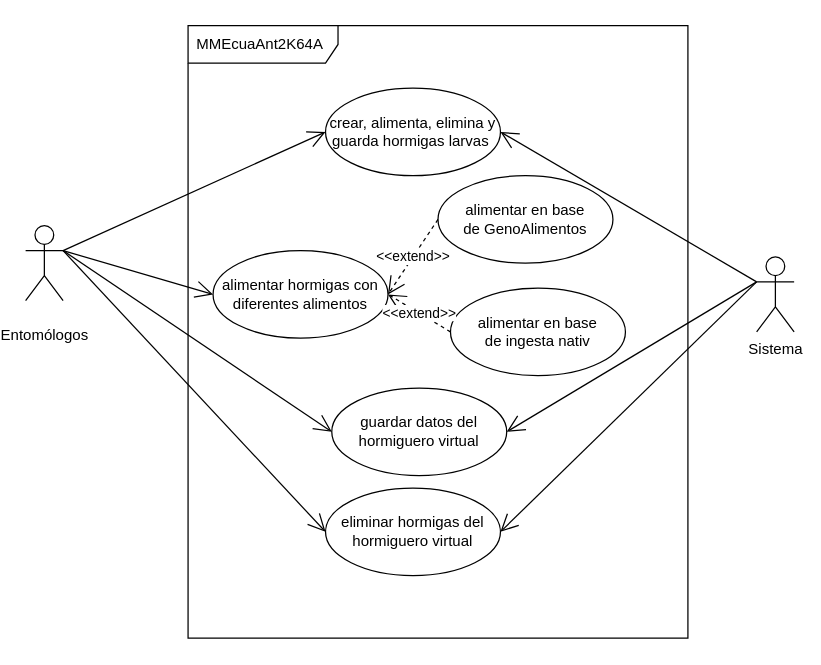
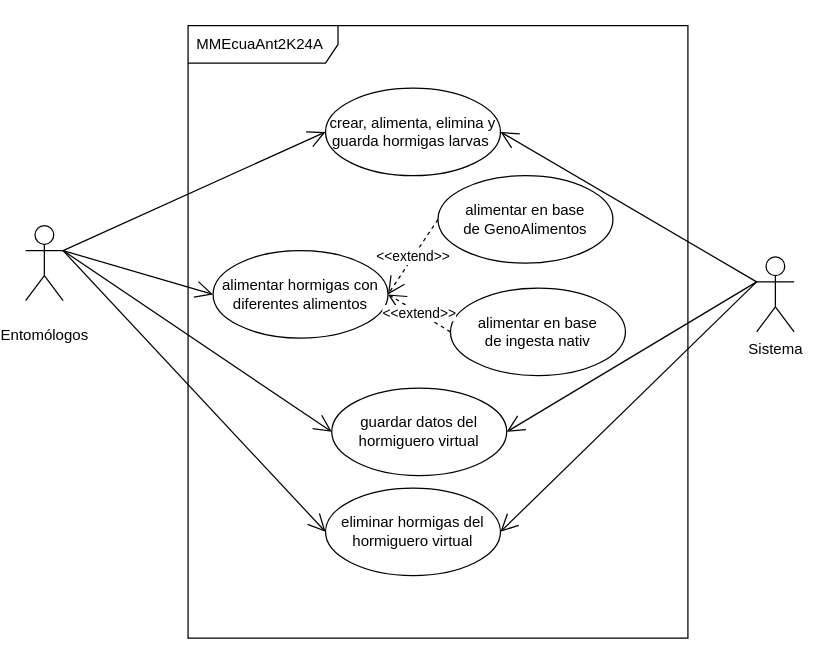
node "MMEcuaAnt2K64A": label "MMEcuaAnt2K64A" -> "MMEcuaAnt2K24A"
